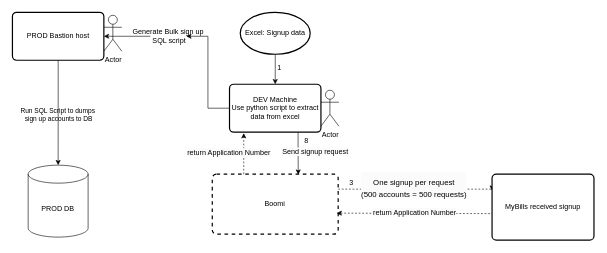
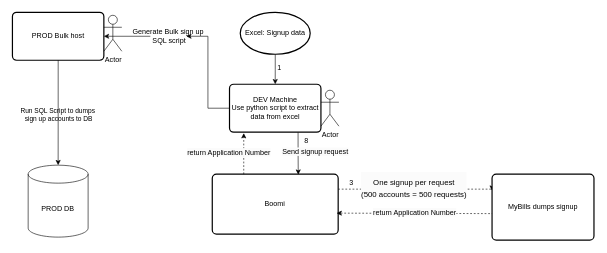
node "PROD Bastion host": label "PROD Bastion host" -> "PROD Bulk host"
node "Boomi": style dashed -> solid
node "MyBills received signup": label "MyBills received signup" -> "MyBills dumps signup"
